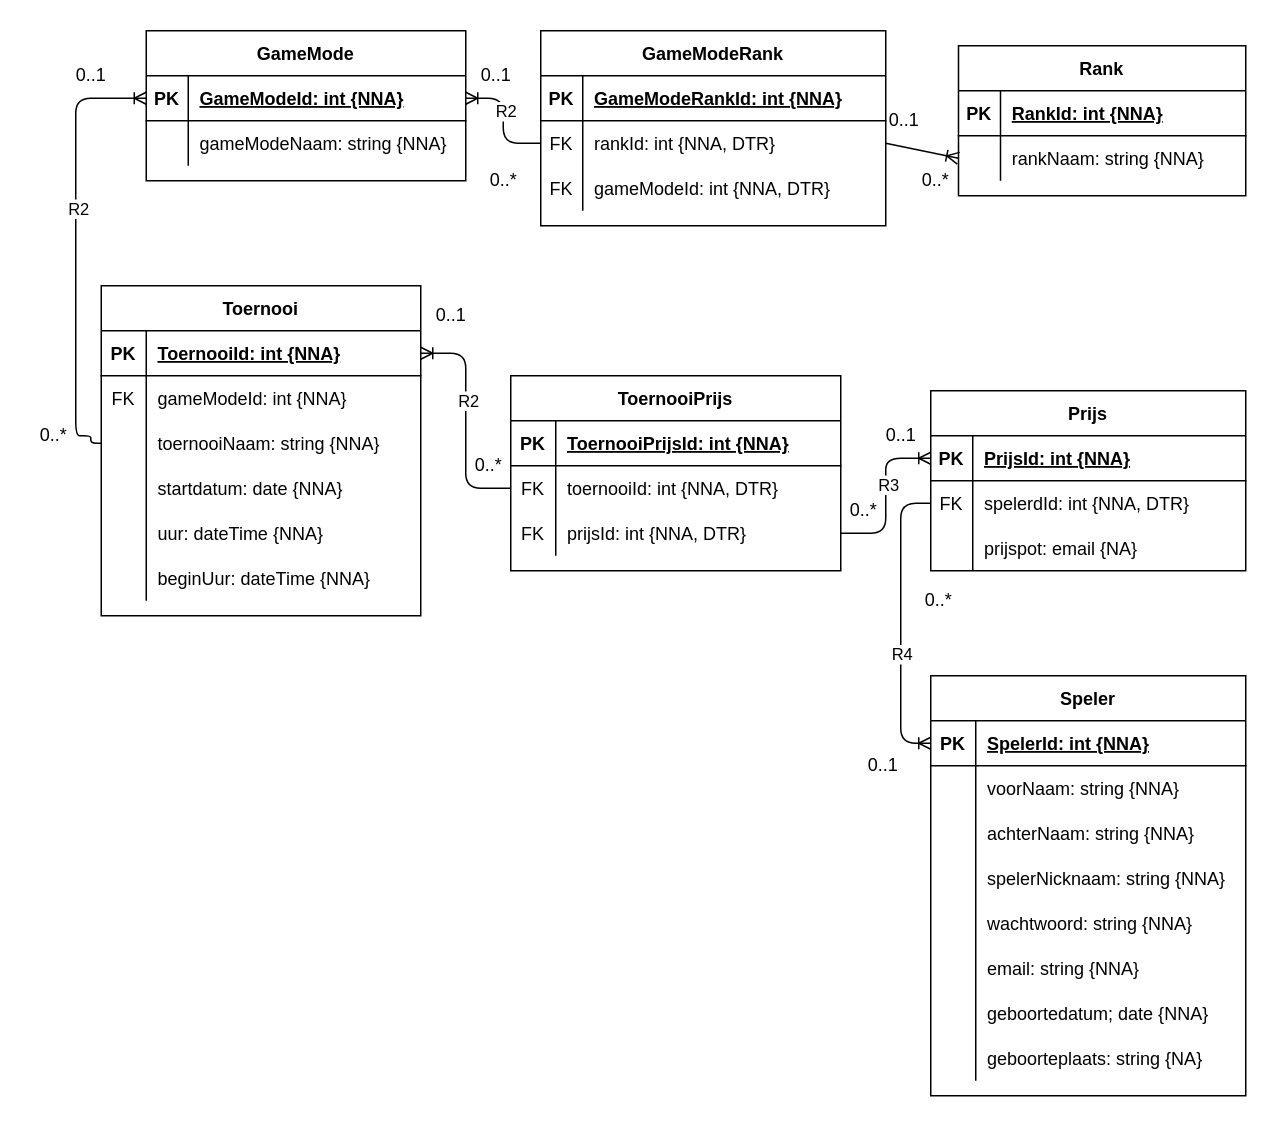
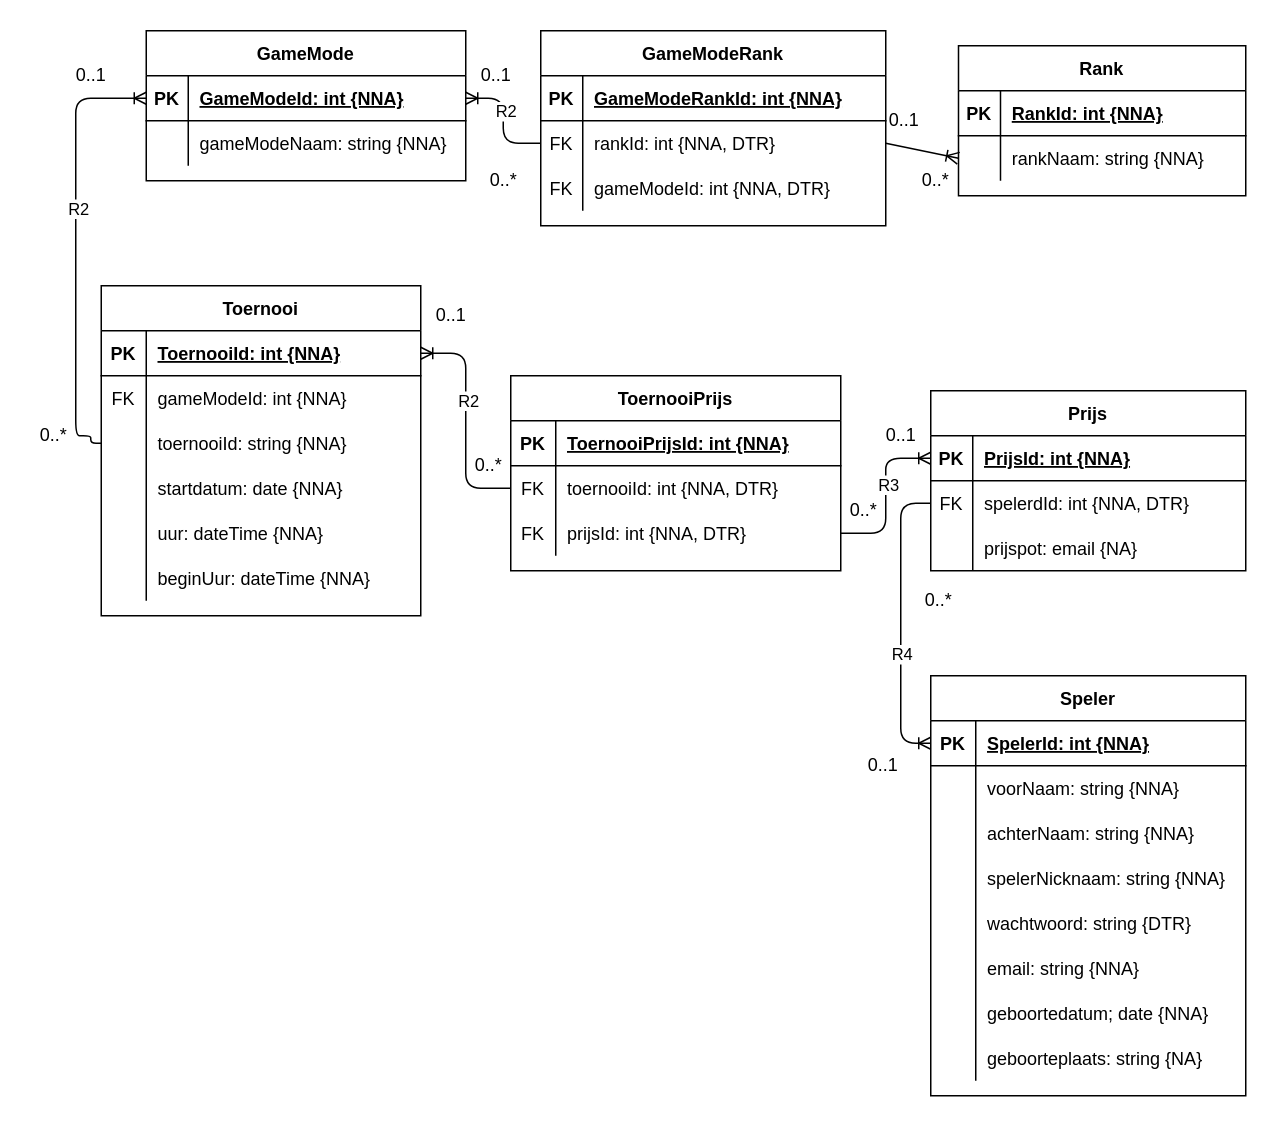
node "toernooiNaam: string {NNA}": label "toernooiNaam: string {NNA}" -> "toernooiId: string {NNA}"
node "wachtwoord: string {NNA}": label "wachtwoord: string {NNA}" -> "wachtwoord: string {DTR}"
